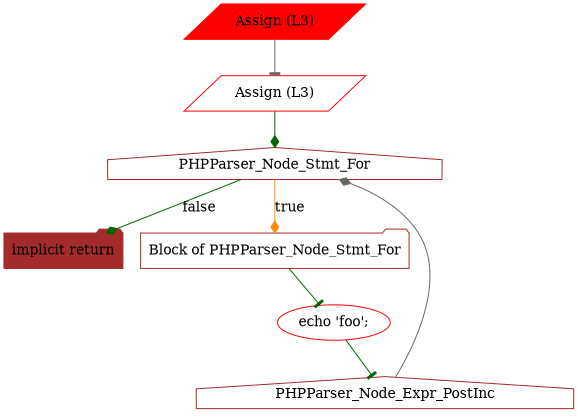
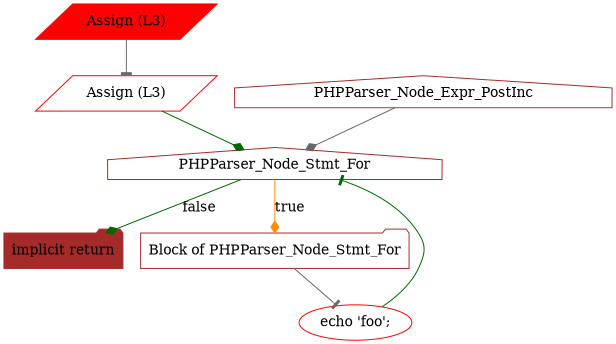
edge "Block of PHPParser_Node_Stmt_For" -> "echo 'foo';": color darkgreen -> gray40
edge "echo 'foo';" -> "PHPParser_Node_Expr_PostInc": now "echo 'foo';" -> "PHPParser_Node_Stmt_For"
